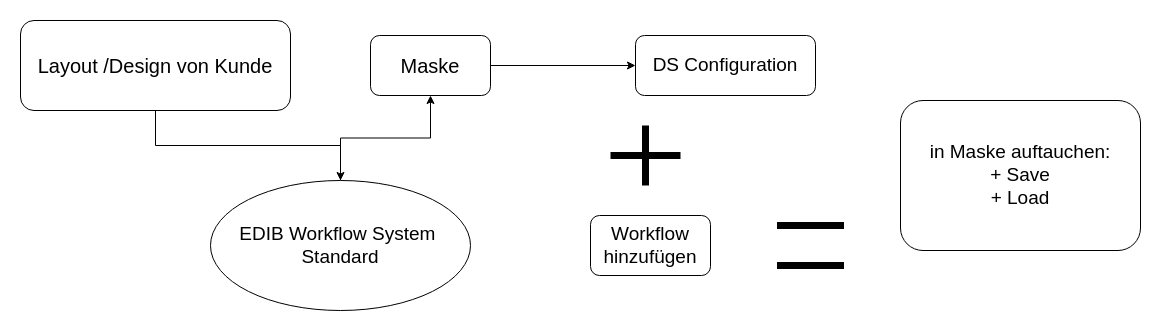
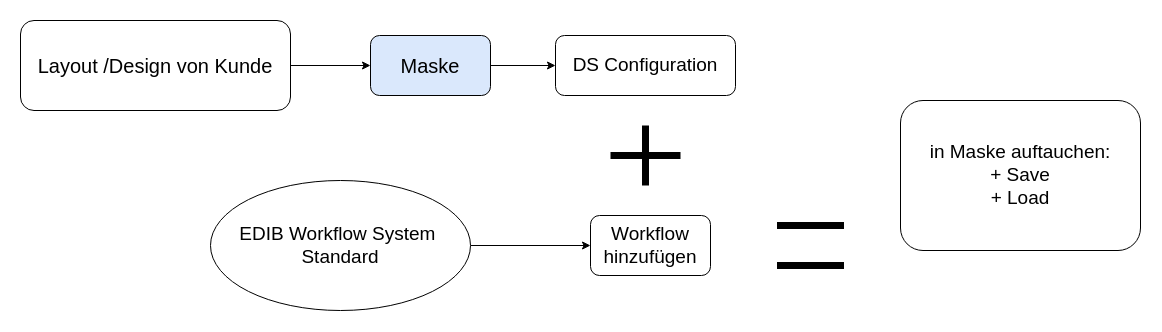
node "Maske": fillcolor #ffffff -> #dae8fc
node "DS Configuration": moved (726, 66) -> (646, 66)
edge "EDIB Workflow System Standard" -> "Maske": now "EDIB Workflow System Standard" -> "Workflow hinzufügen"
edge "Layout /Design von Kunde" -> "EDIB Workflow System Standard": now "Layout /Design von Kunde" -> "Maske"
